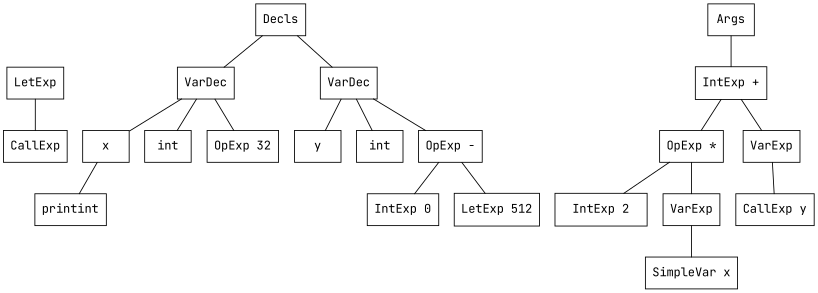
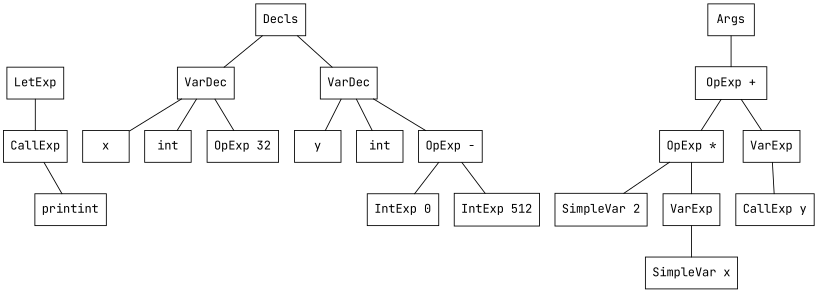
node "IntExp +": label "IntExp +" -> "OpExp +"
edge "x" -- "printint": now "CallExp" -- "printint"
node "LetExp 512": label "LetExp 512" -> "IntExp 512"
node "IntExp 2": label "IntExp 2" -> "SimpleVar 2"
